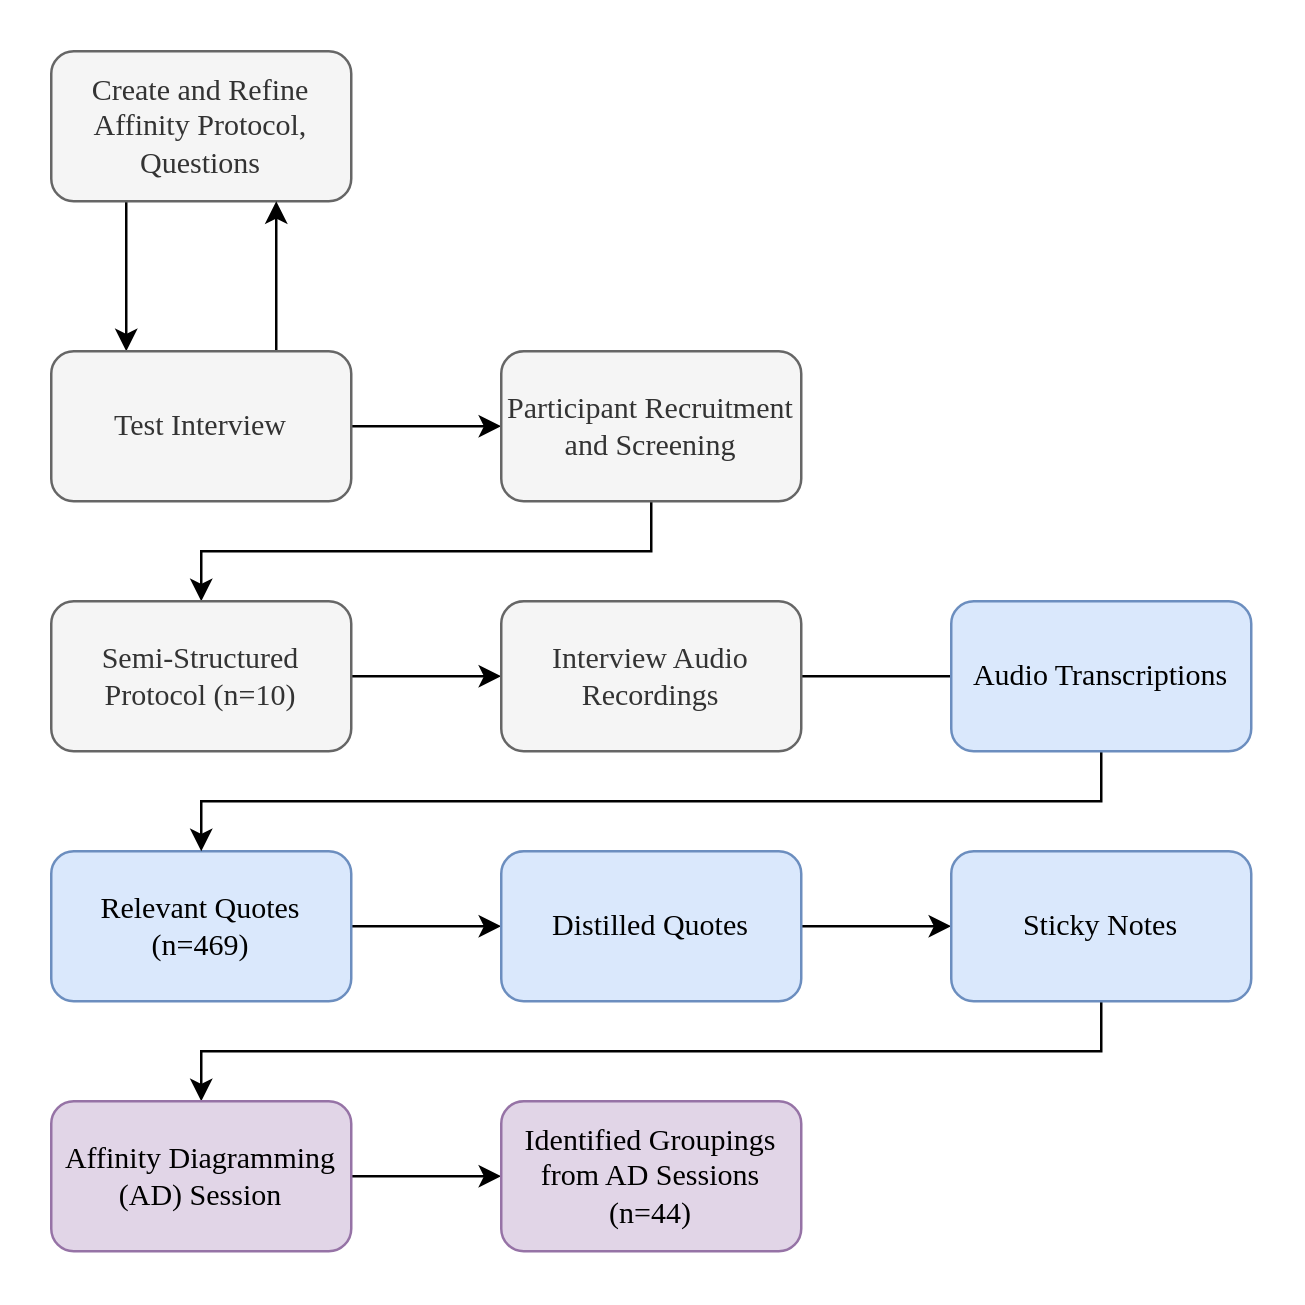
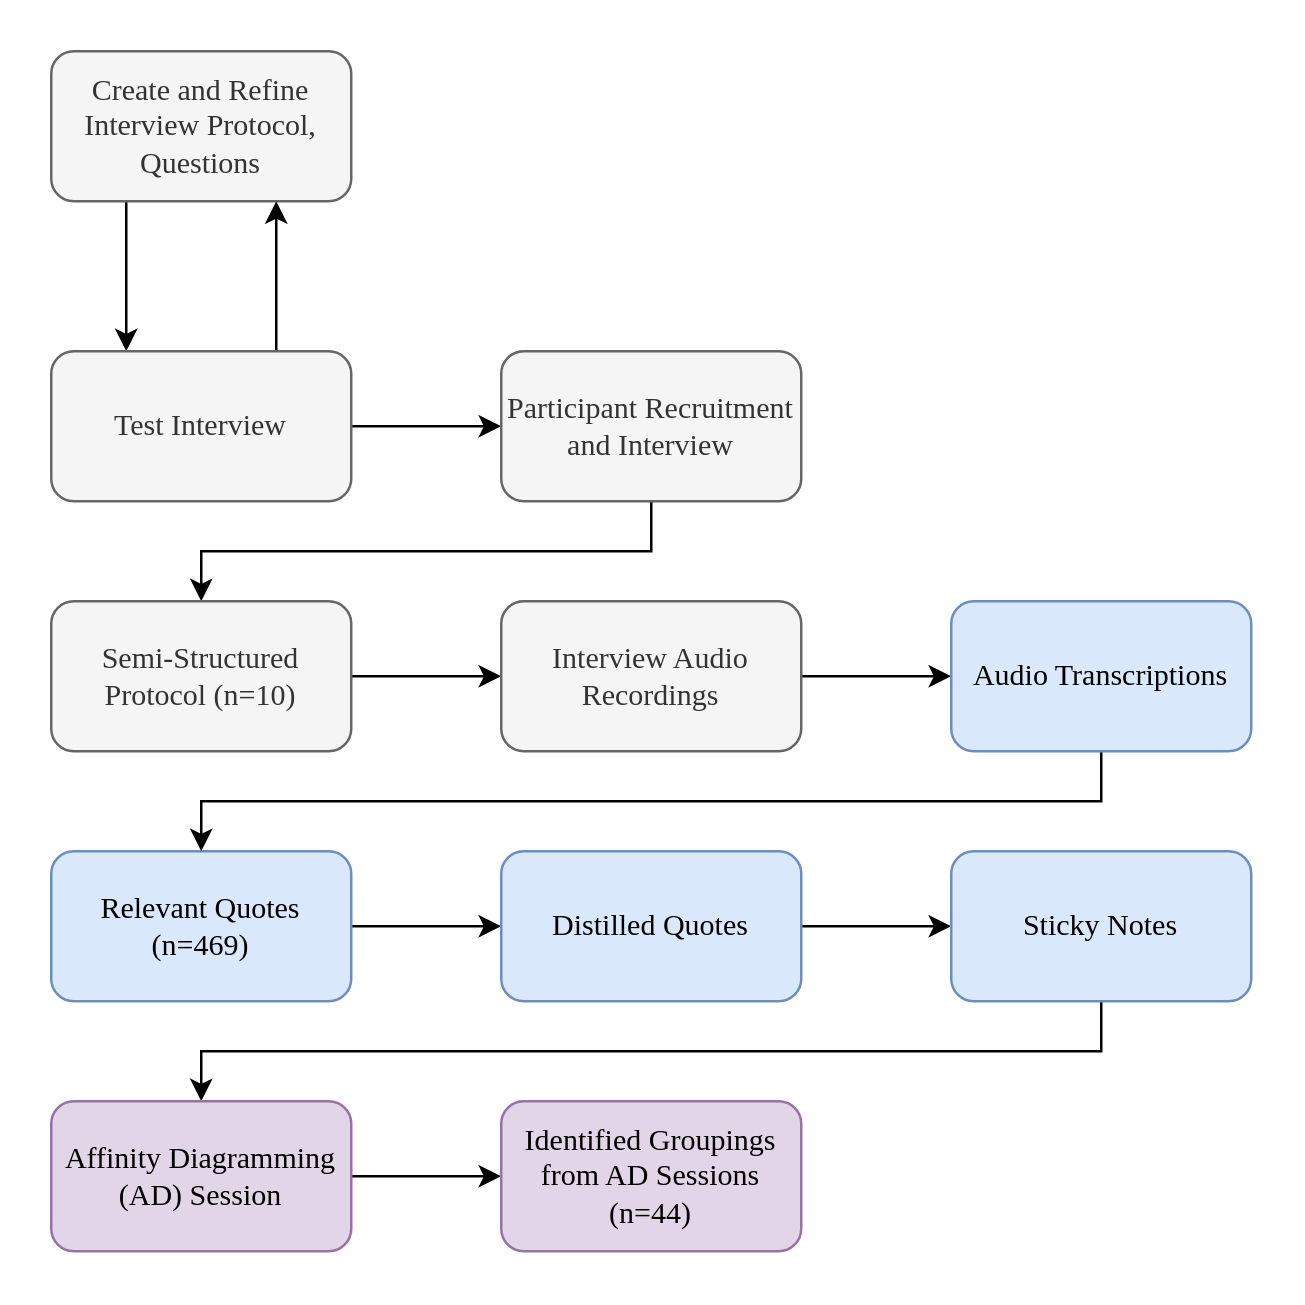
node "Create and Refine Affinity Protocol, Questions": label "Create and Refine Affinity Protocol, Questions" -> "Create and Refine Interview Protocol, Questions"
node "Participant Recruitment and Screening": label "Participant Recruitment and Screening" -> "Participant Recruitment and Interview"
edge "Interview Audio Recordings" -- "Audio Transcriptions": arrowhead none -> classic
